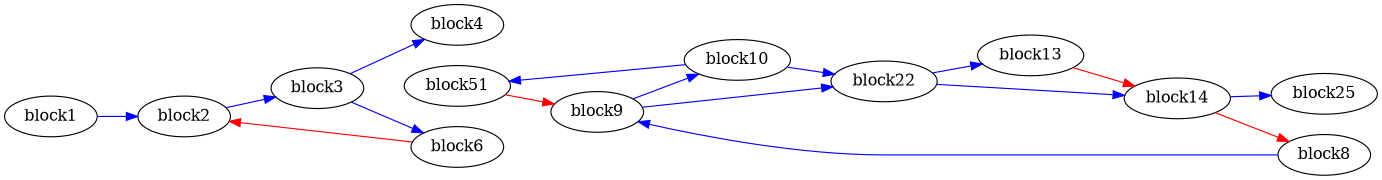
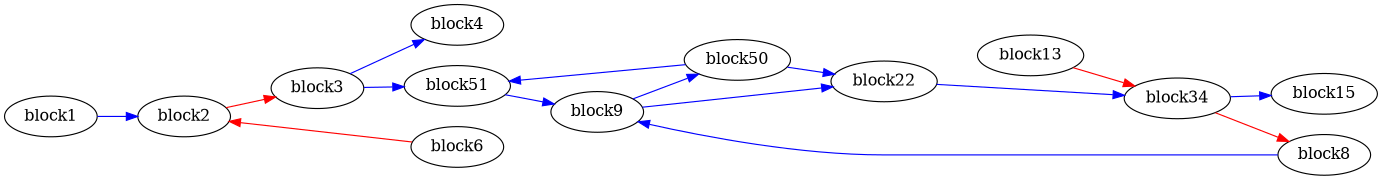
node "block10": label "block10" -> "block50"
edge "block22" -> "block13": removed
node "block25": label "block25" -> "block15"
edge "block51" -> "block9": color red -> blue
node "block14": label "block14" -> "block34"
edge "block2" -> "block3": color blue -> red
edge "block3" -> "block6": now "block3" -> "block51"
